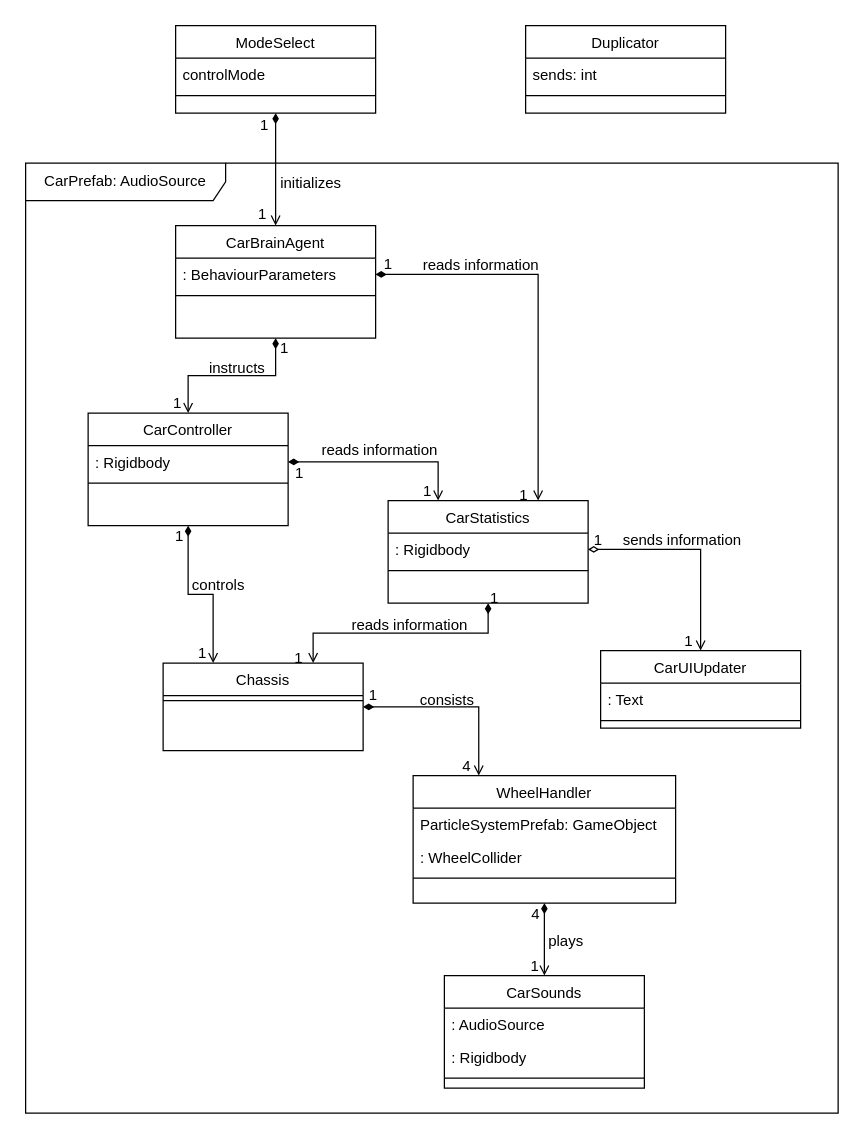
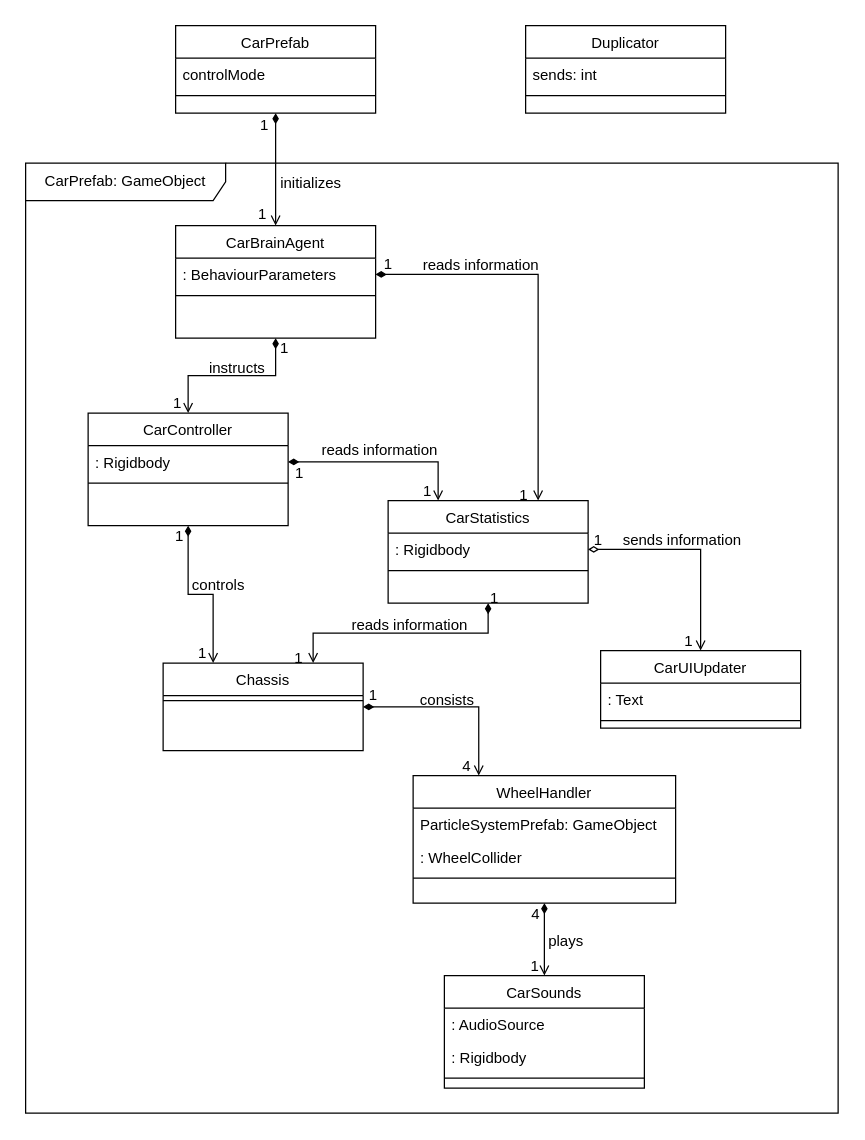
node "ModeSelect": label "ModeSelect" -> "CarPrefab"
node "CarPrefab: AudioSource": label "CarPrefab: AudioSource" -> "CarPrefab: GameObject"
